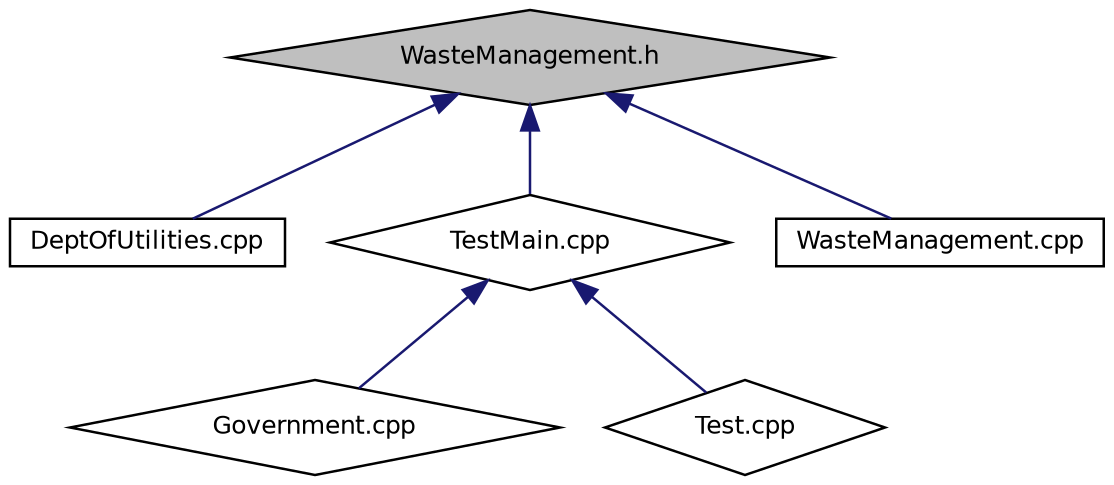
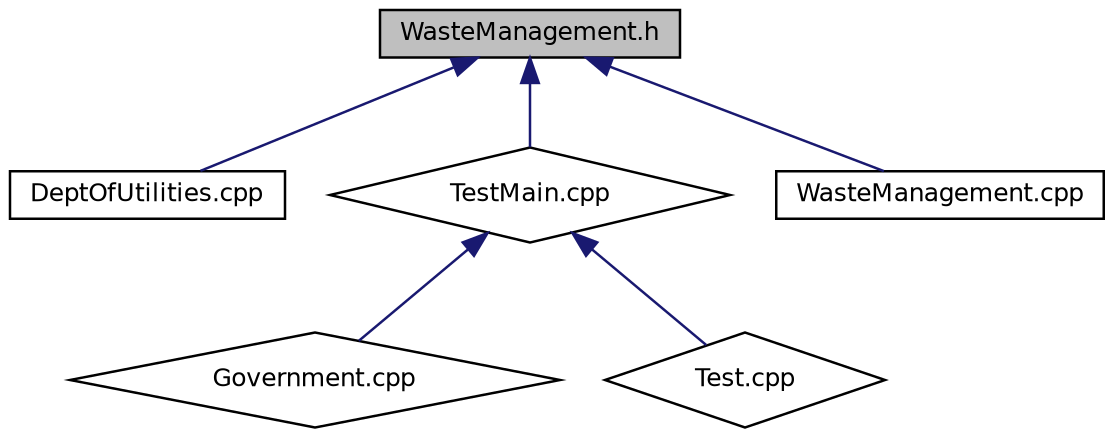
node "WasteManagement.h": shape diamond -> box
